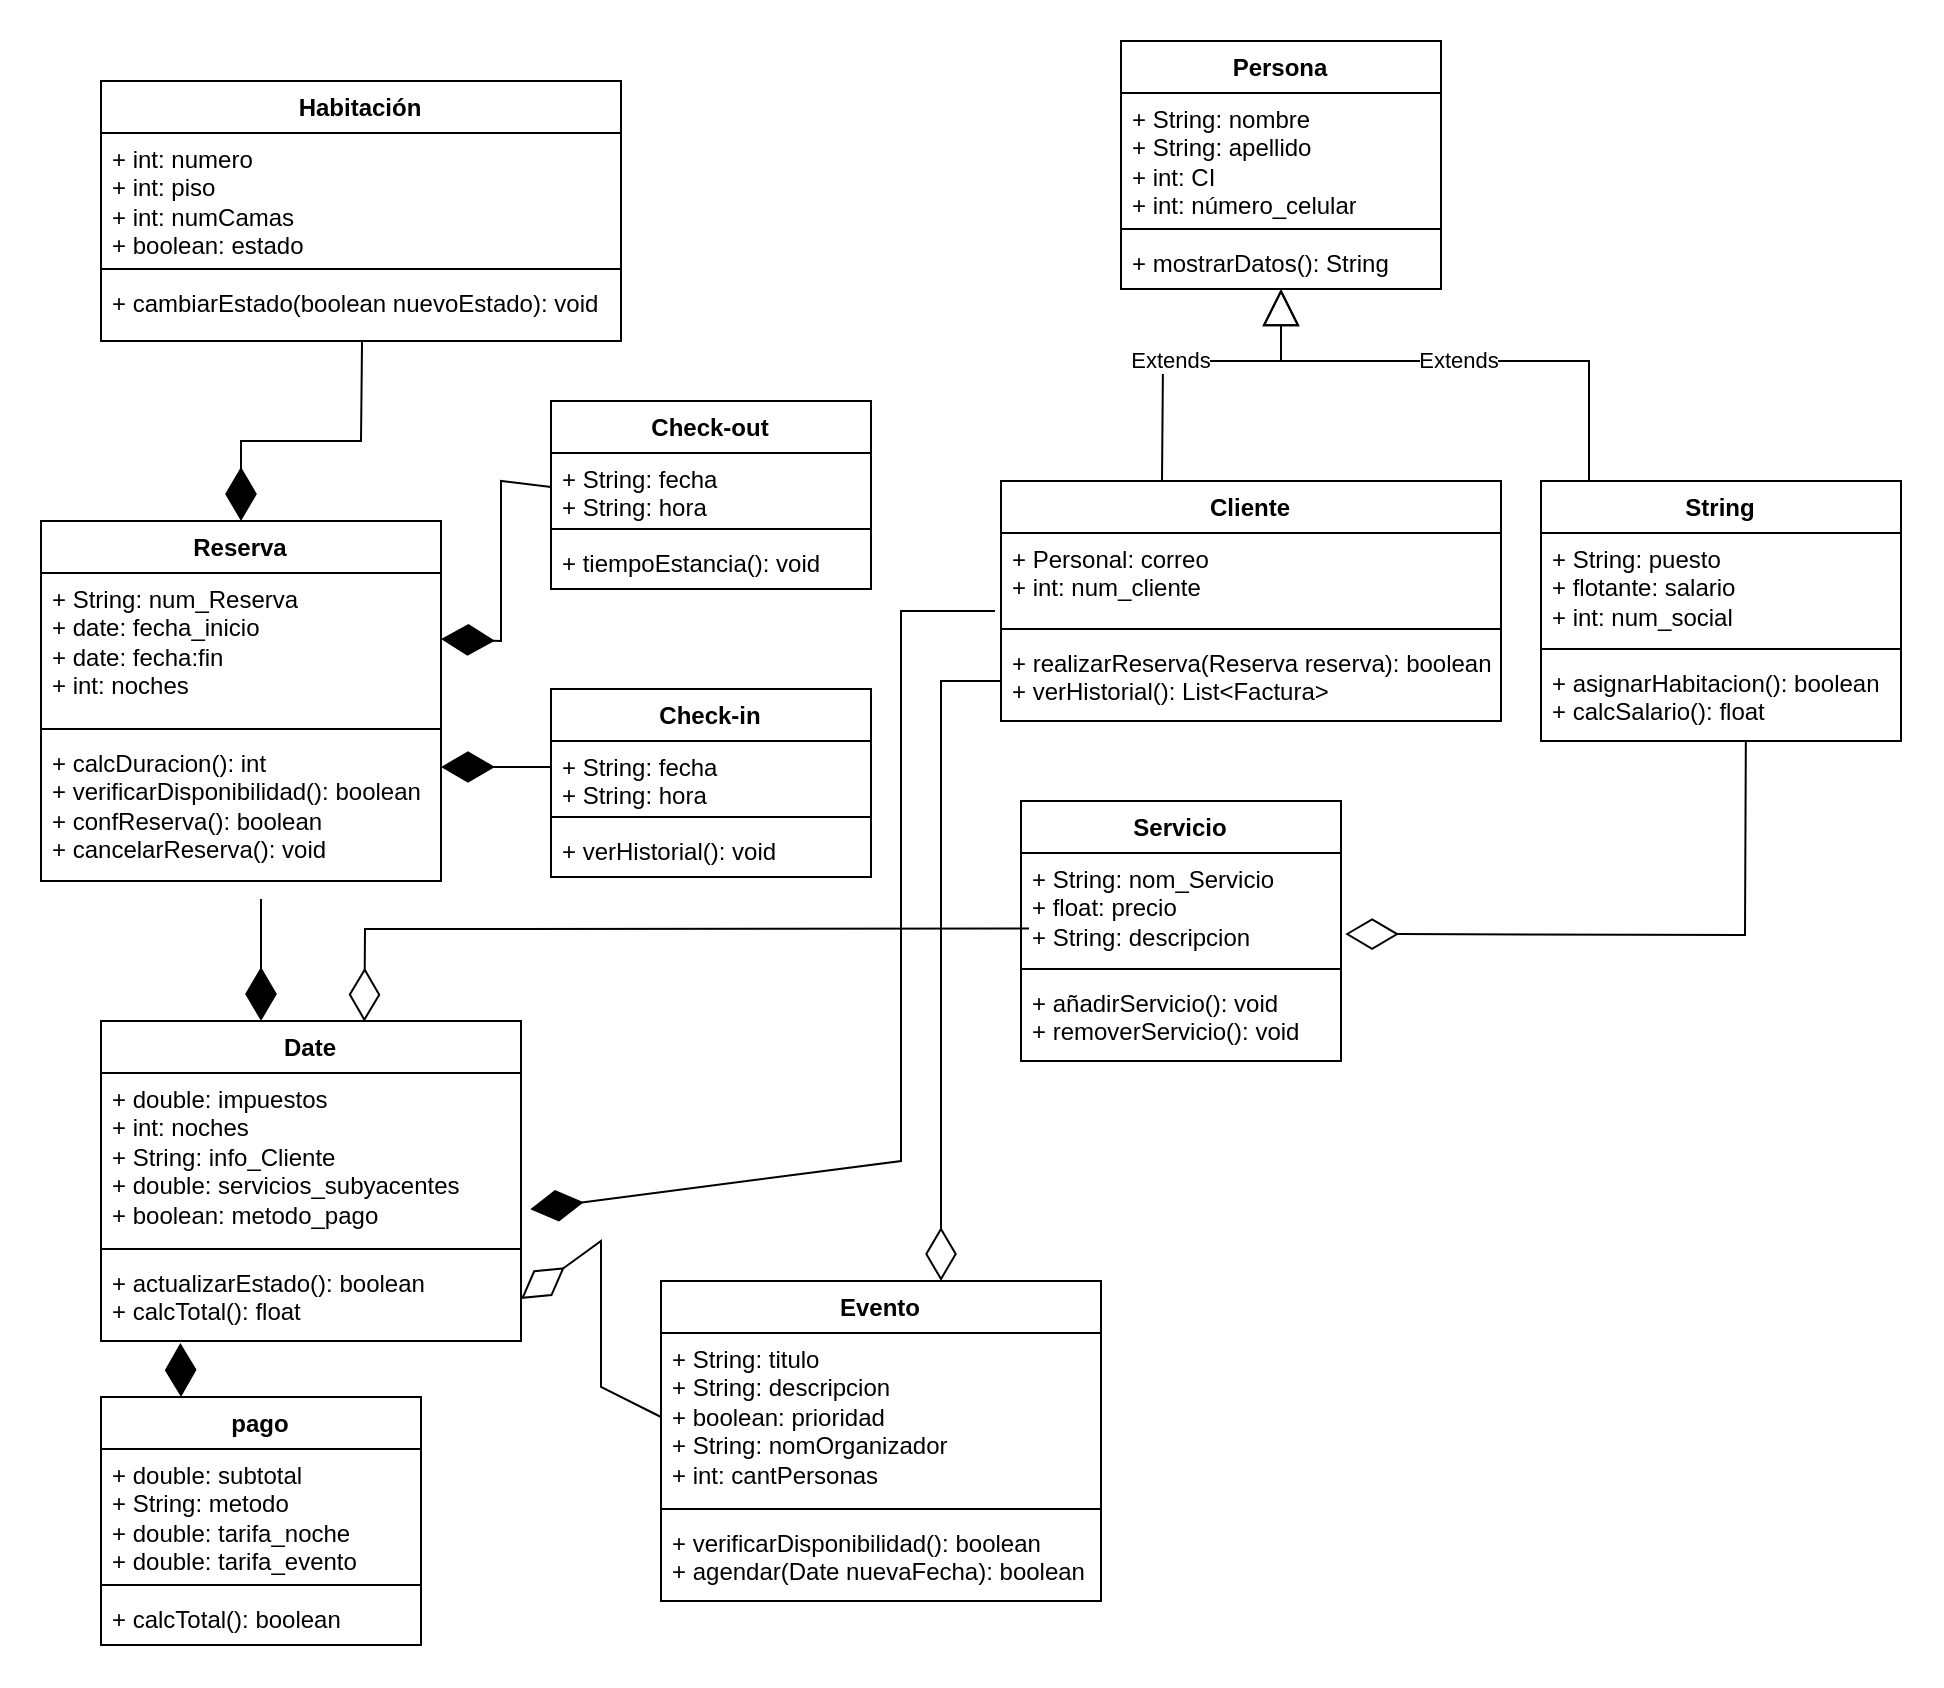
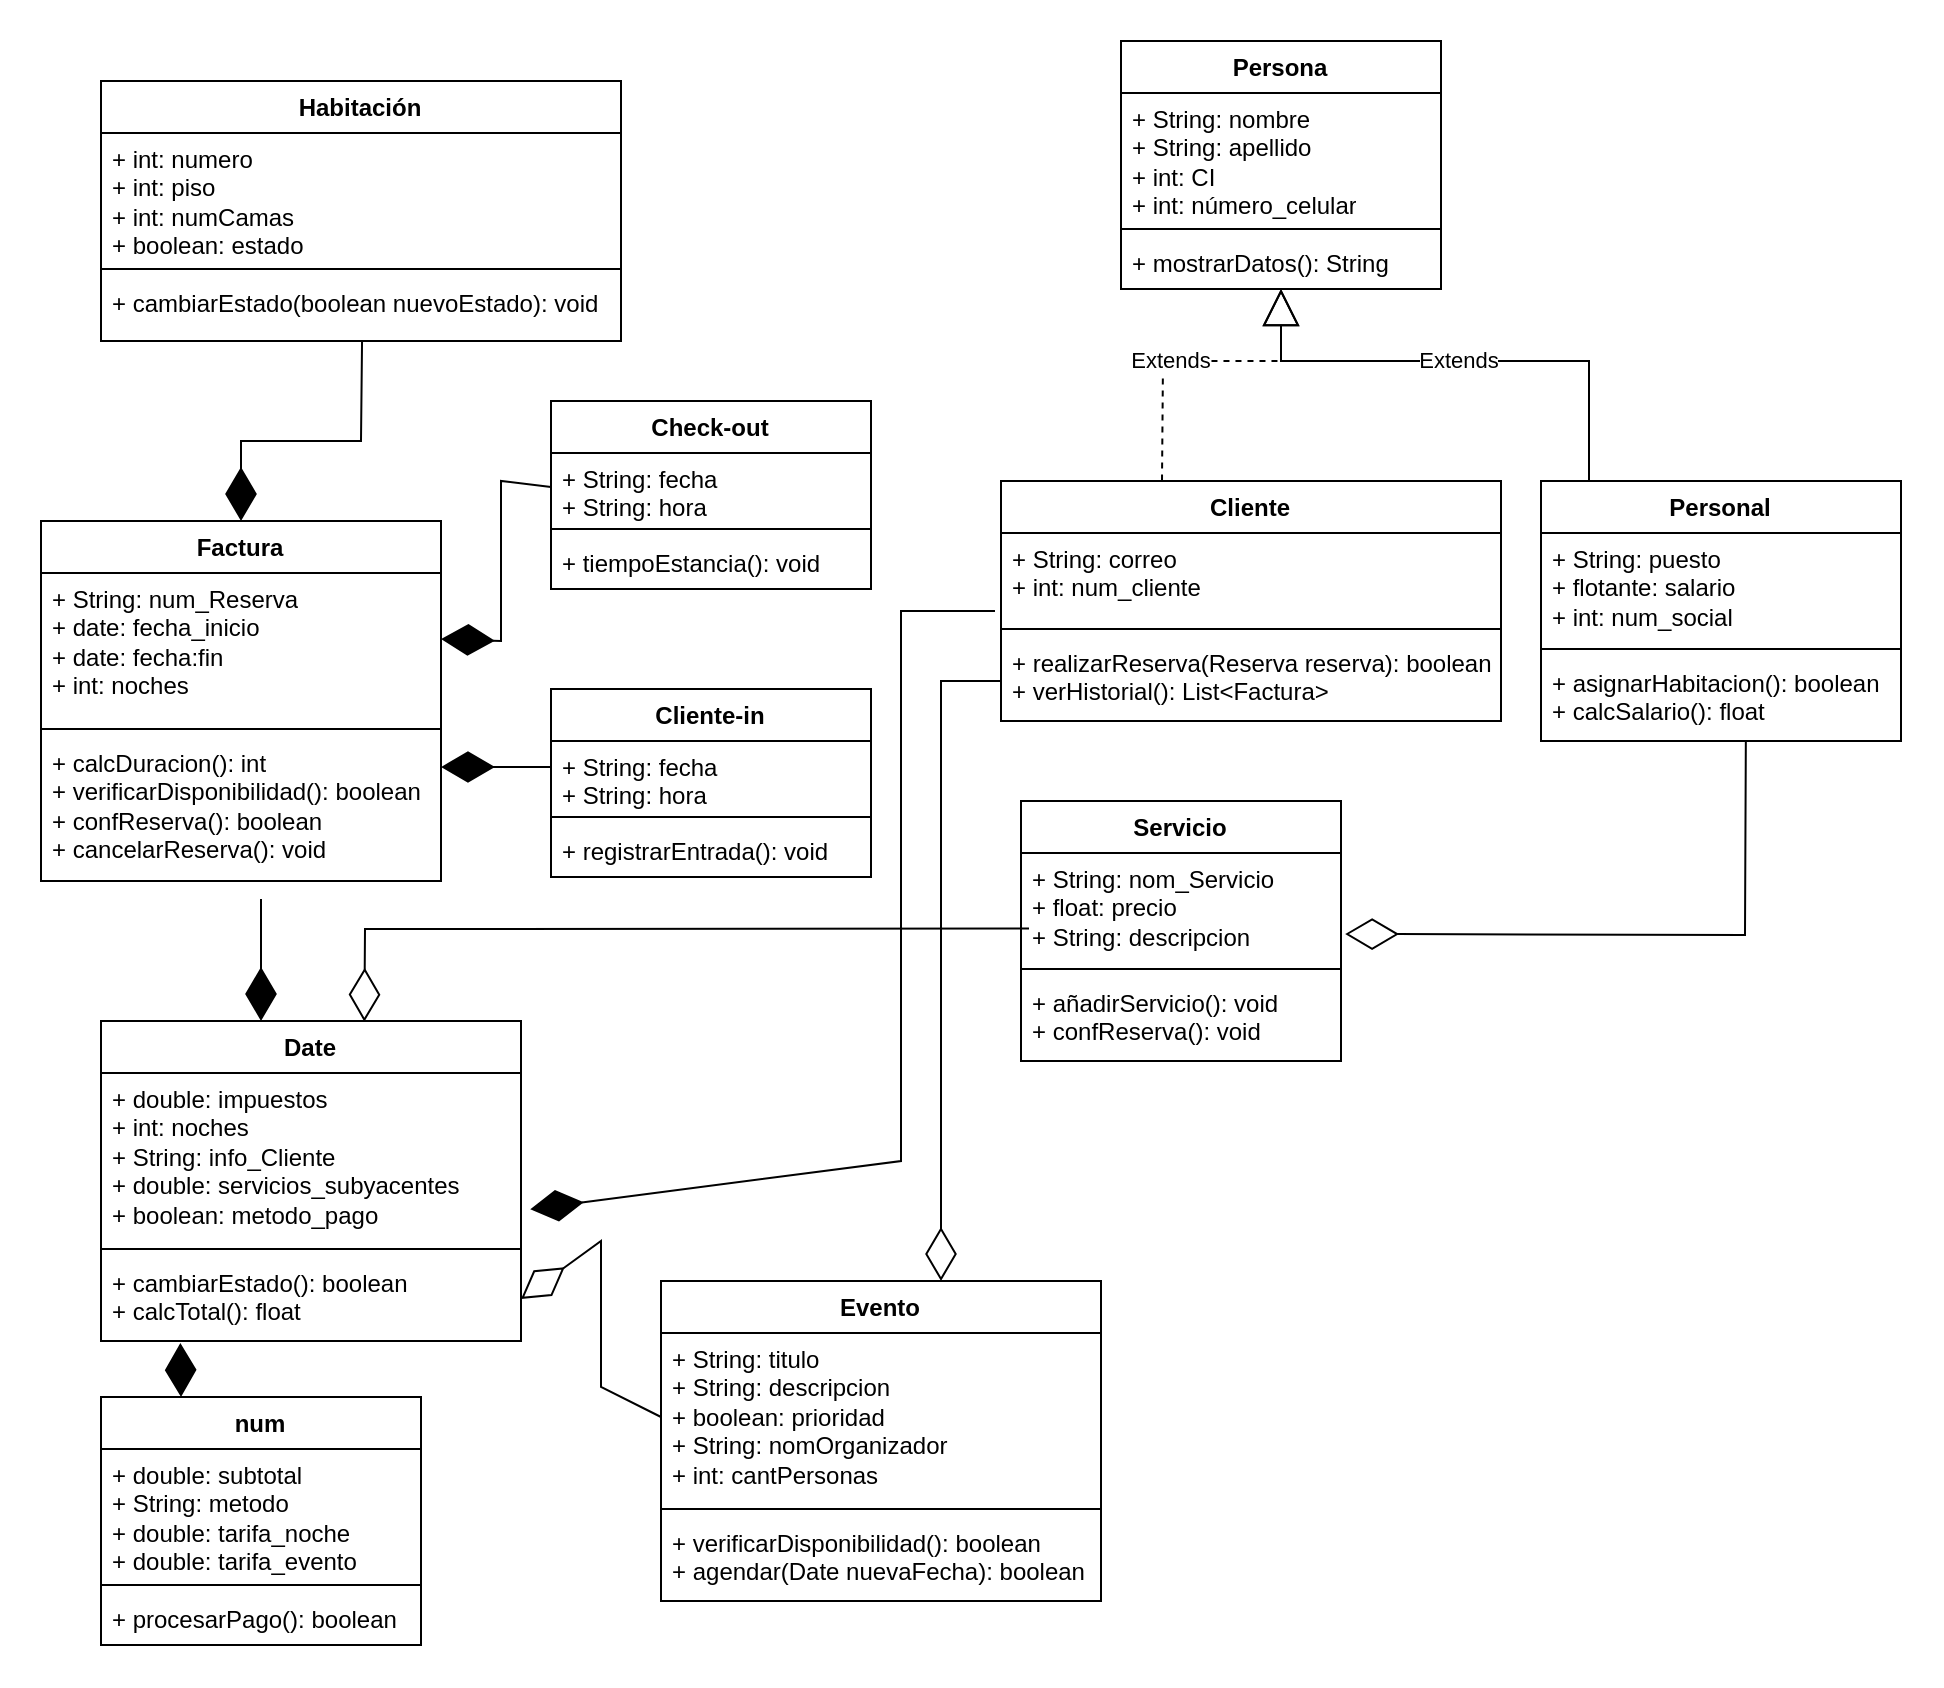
edge "Cliente" -> "+ mostrarDatos(): String": style solid -> dashed
node "String": label "String" -> "Personal"
node "Reserva": label "Reserva" -> "Factura"
node "+ Personal: correo + int: num_cliente": label "+ Personal: correo + int: num_cliente" -> "+ String: correo + int: num_cliente"
node "Check-in": label "Check-in" -> "Cliente-in"
node "+ verHistorial(): void": label "+ verHistorial(): void" -> "+ registrarEntrada(): void"
node "+ añadirServicio(): void + removerServicio(): void": label "+ añadirServicio(): void + removerServicio(): void" -> "+ añadirServicio(): void + confReserva(): void"
node "+ actualizarEstado(): boolean + calcTotal(): float": label "+ actualizarEstado(): boolean + calcTotal(): float" -> "+ cambiarEstado(): boolean + calcTotal(): float"
node "pago": label "pago" -> "num"
node "+ calcTotal(): boolean": label "+ calcTotal(): boolean" -> "+ procesarPago(): boolean"
